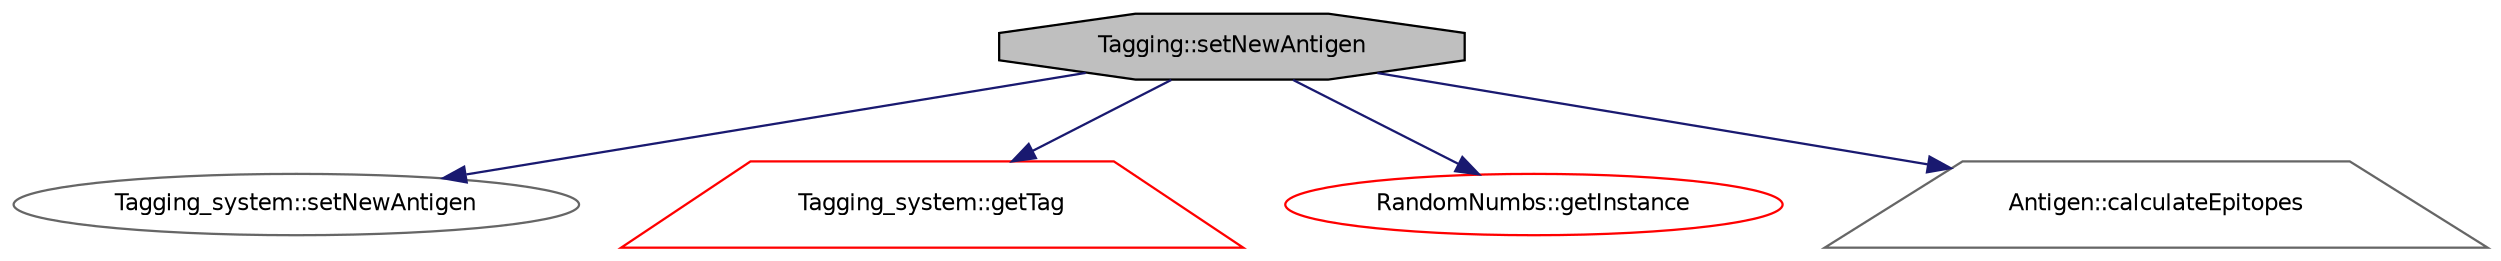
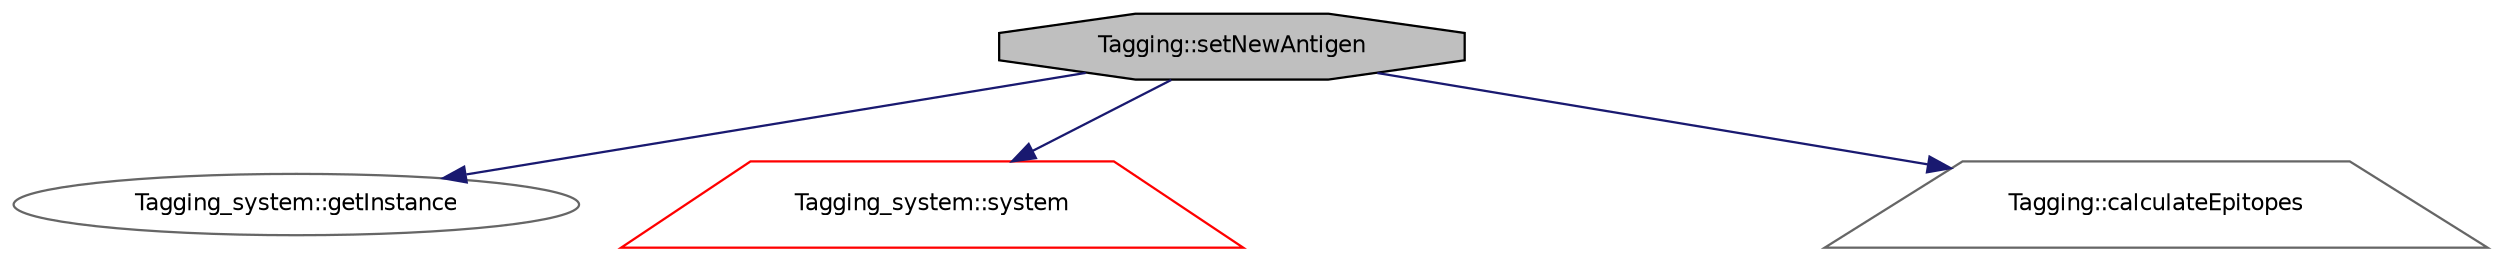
node "Tagging_system::setNewAntigen": label "Tagging_system::setNewAntigen" -> "Tagging_system::getInstance"
node "Tagging_system::getTag": label "Tagging_system::getTag" -> "Tagging_system::system"
node "RandomNumbs::getInstance": removed
node "Antigen::calculateEpitopes": label "Antigen::calculateEpitopes" -> "Tagging::calculateEpitopes"
